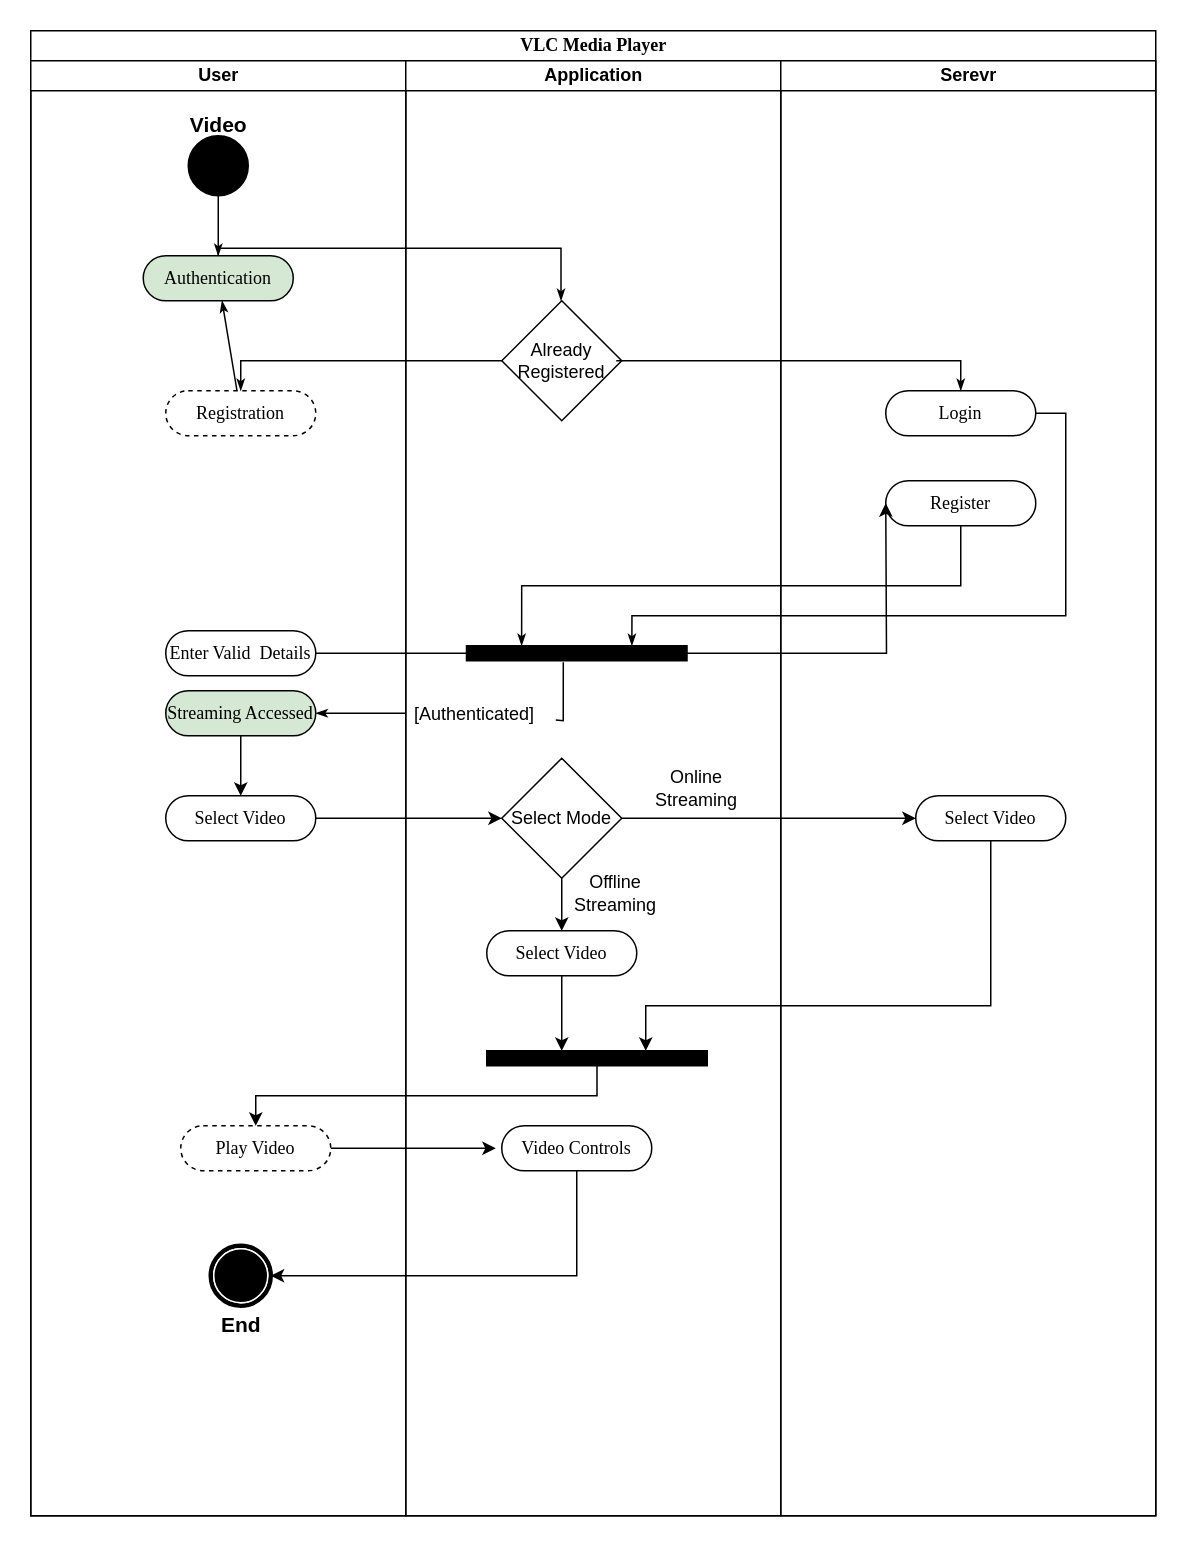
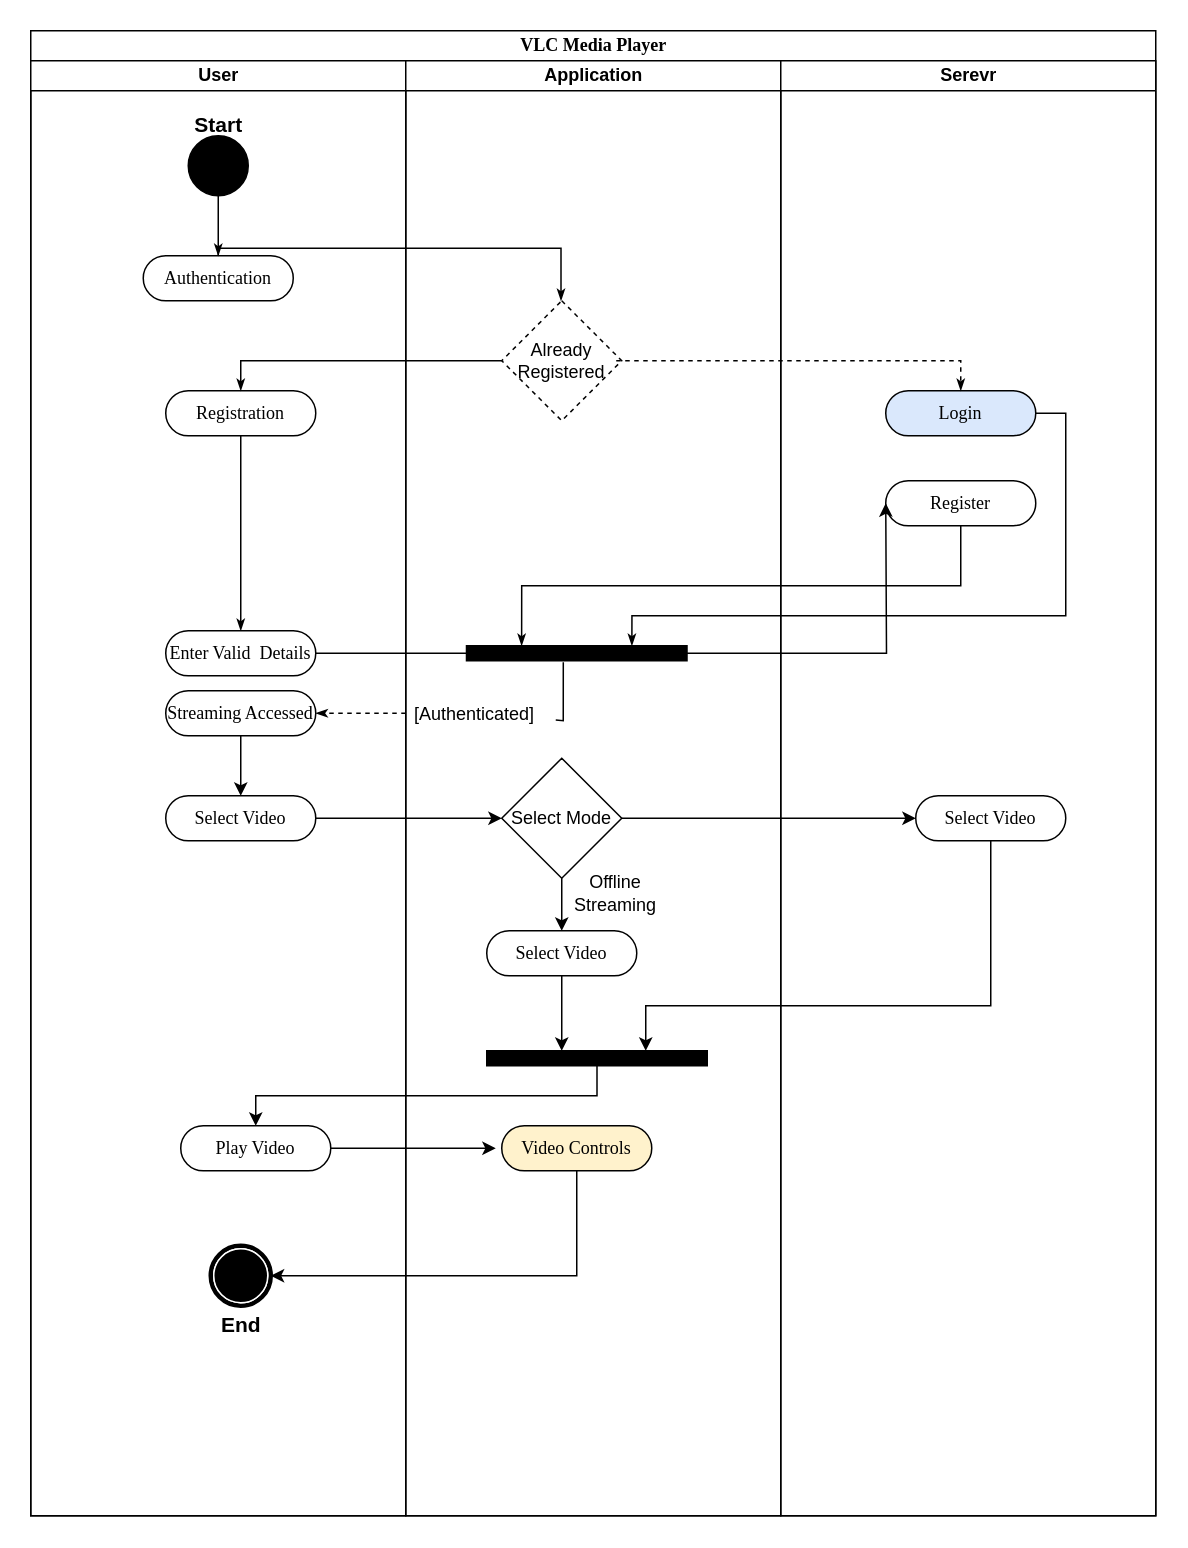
node "Video": label "Video" -> "Start"
node "Authentication": fillcolor #d5e8d4 -> #ffffff
edge "Registration" -> "Authentication": now "Registration" -> "Enter Valid Details"
node "Already Registered": style solid -> dashed
edge "Already Registered" -> "Login": style solid -> dashed
node "Registration": style dashed -> solid
node "Login": fillcolor #ffffff -> #dae8fc
node "Streaming Accessed": fillcolor #d5e8d4 -> #ffffff
edge "[Authenticated]" -> "Streaming Accessed": style solid -> dashed
node "Online Streaming": removed
node "Play Video": style dashed -> solid
node "Video Controls": fillcolor #ffffff -> #fff2cc
